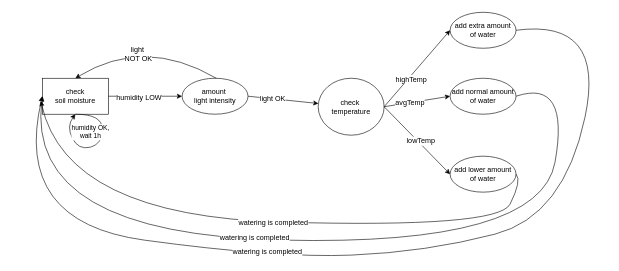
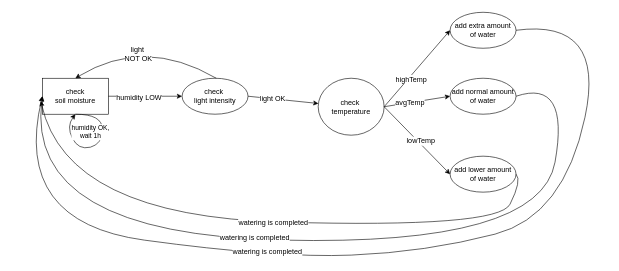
node "amount light intensity": label "amount light intensity" -> "check light intensity"
